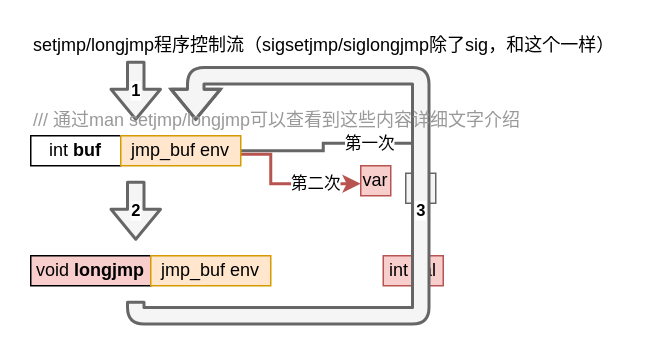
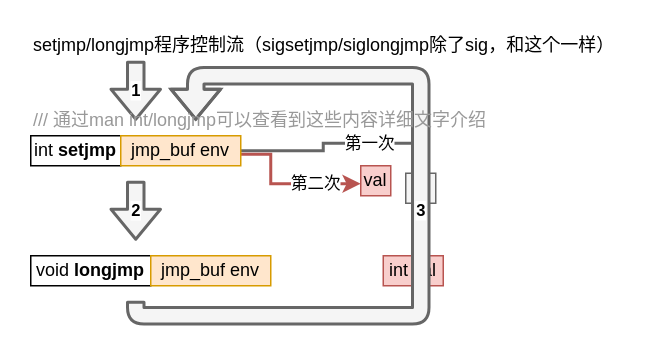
node "/// 通过man setjmp/longjmp可以查看到这些内容详细文字介绍": label "/// 通过man setjmp/longjmp可以查看到这些内容详细文字介绍" -> "/// 通过man int/longjmp可以查看到这些内容详细文字介绍"
node "int buf": label "int buf" -> "int setjmp"
node "var": label "var" -> "val"
node "void longjmp": fillcolor #f8cecc -> #ffffff
